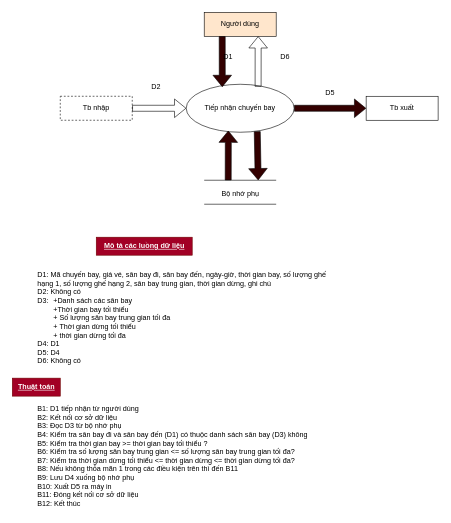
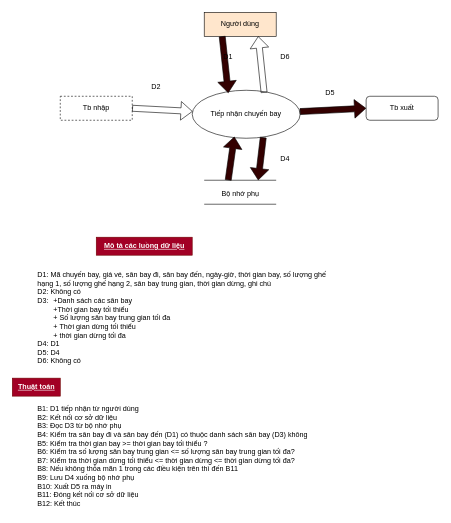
node "Tiếp nhận chuyến bay": moved (240, 108) -> (246, 114)
node "Tb xuất": shape rectangle -> rounded rectangle
node "D4": added
